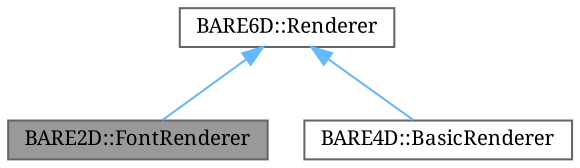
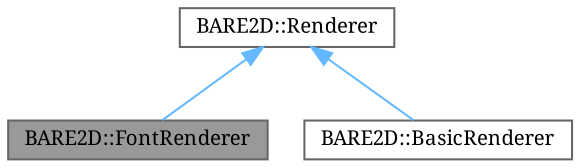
node "BARE6D::Renderer": label "BARE6D::Renderer" -> "BARE2D::Renderer"
node "BARE4D::BasicRenderer": label "BARE4D::BasicRenderer" -> "BARE2D::BasicRenderer"
